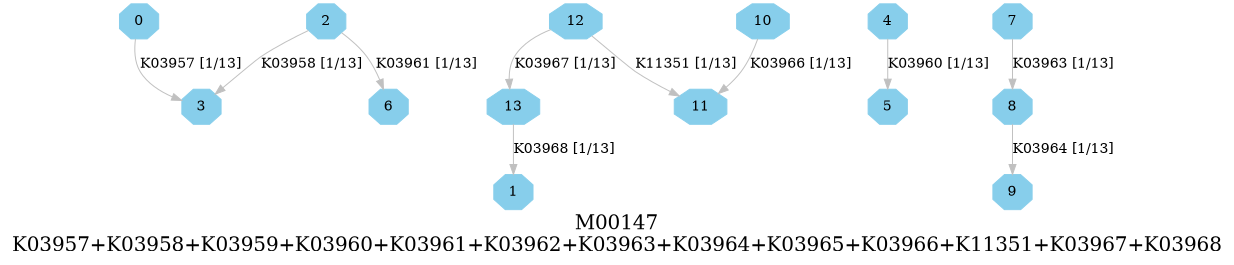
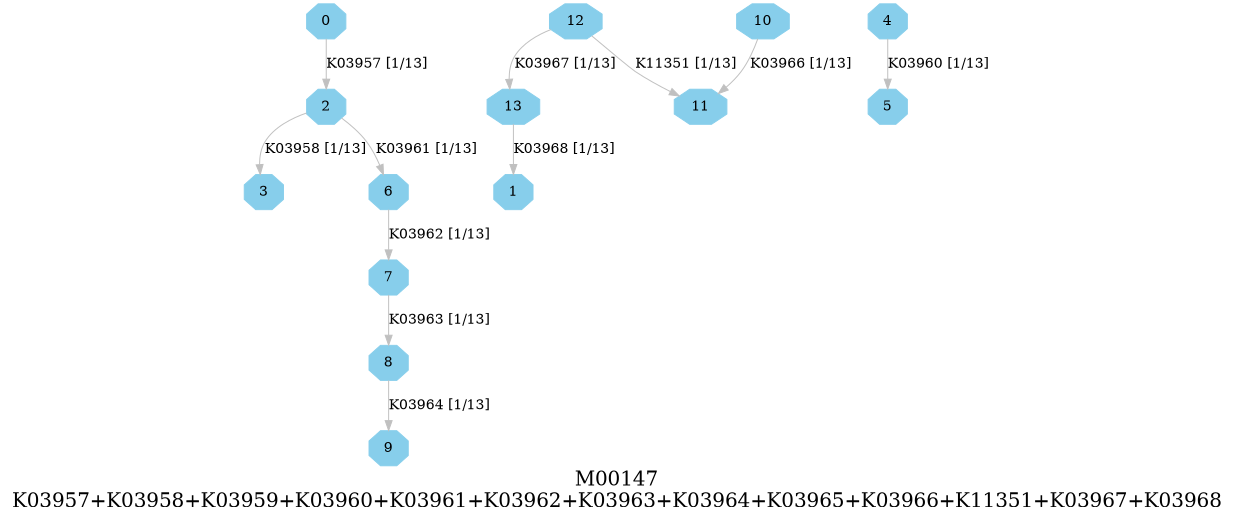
edge "0" -> "3": now "0" -> "2"
edge "6" -> "7": added, label "K03962 [1/13]"
